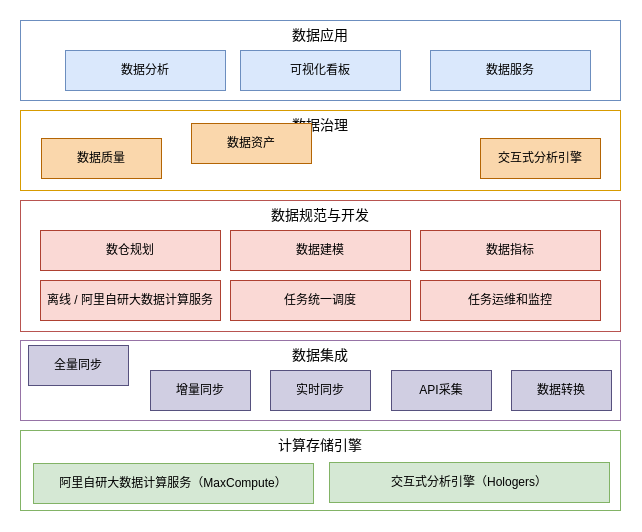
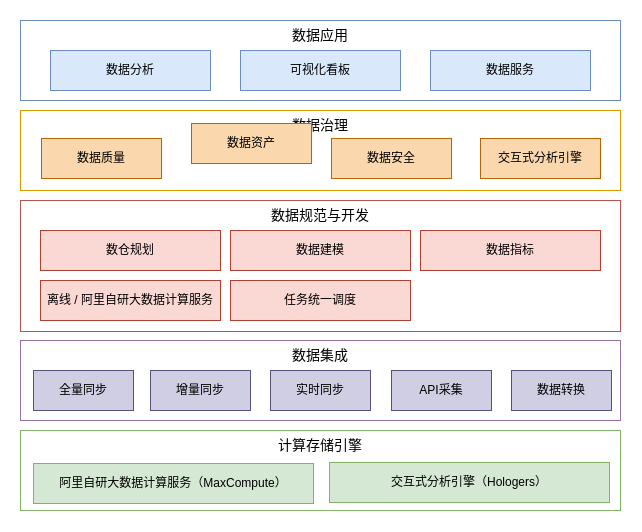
node "数据分析": moved (146, 71) -> (131, 71)
node "数据安全": added
node "任务运维和监控": removed
node "全量同步": moved (79, 366) -> (84, 391)
